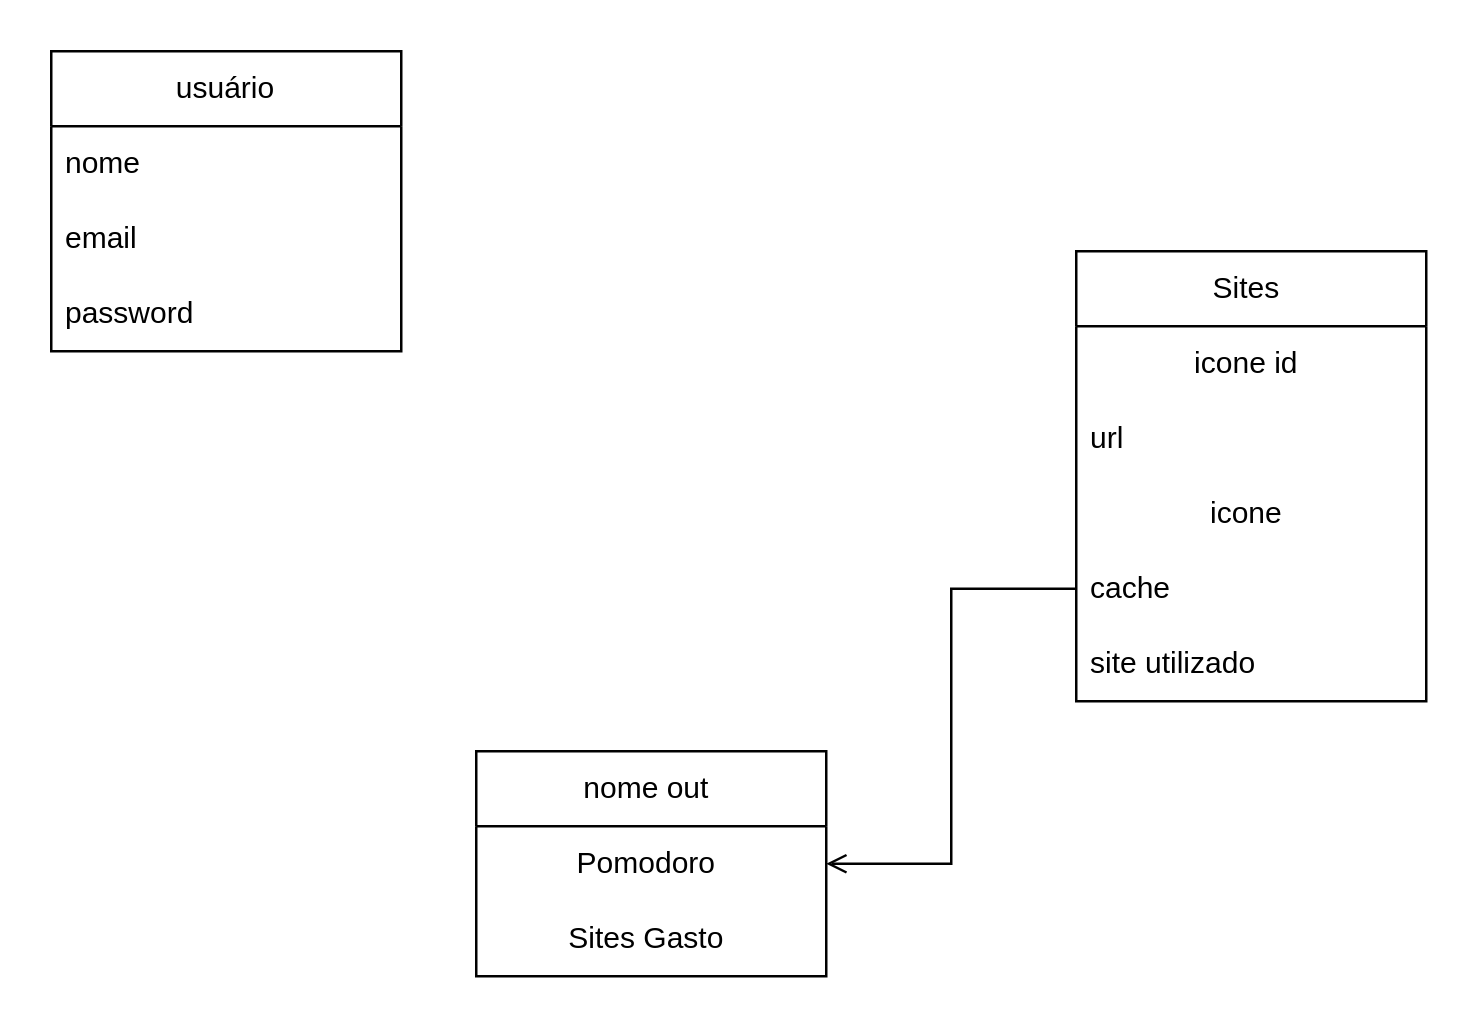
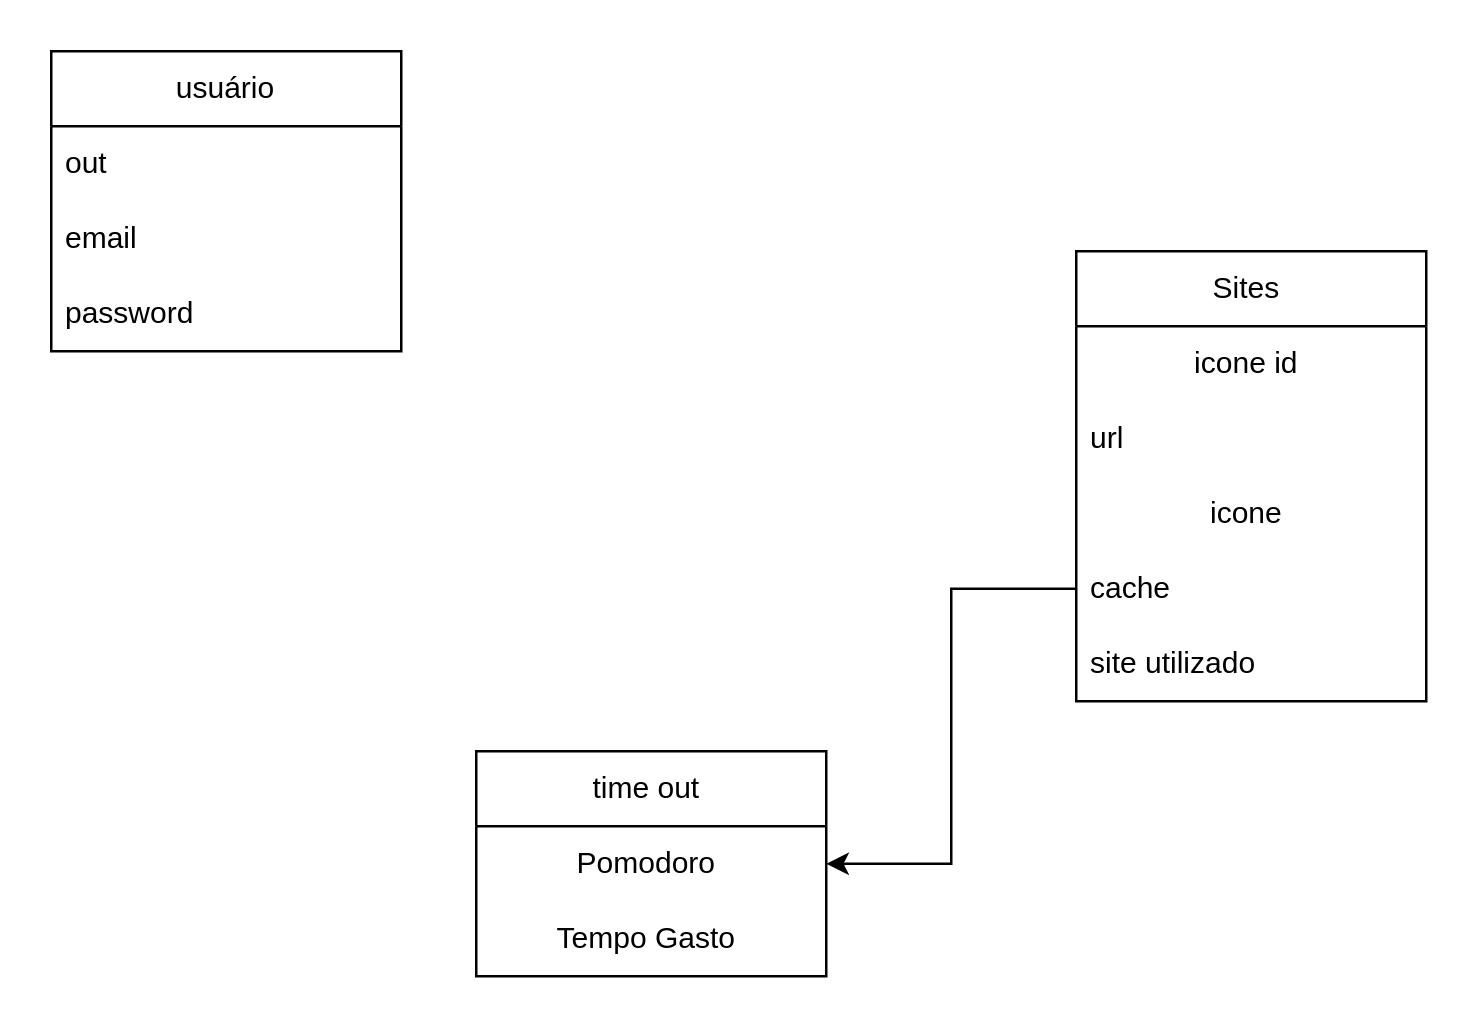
node "nome": label "nome" -> "out"
node "nome out": label "nome out" -> "time out"
edge "cache" -> "Pomodoro": arrowhead open -> classic
node "Sites Gasto": label "Sites Gasto" -> "Tempo Gasto"
